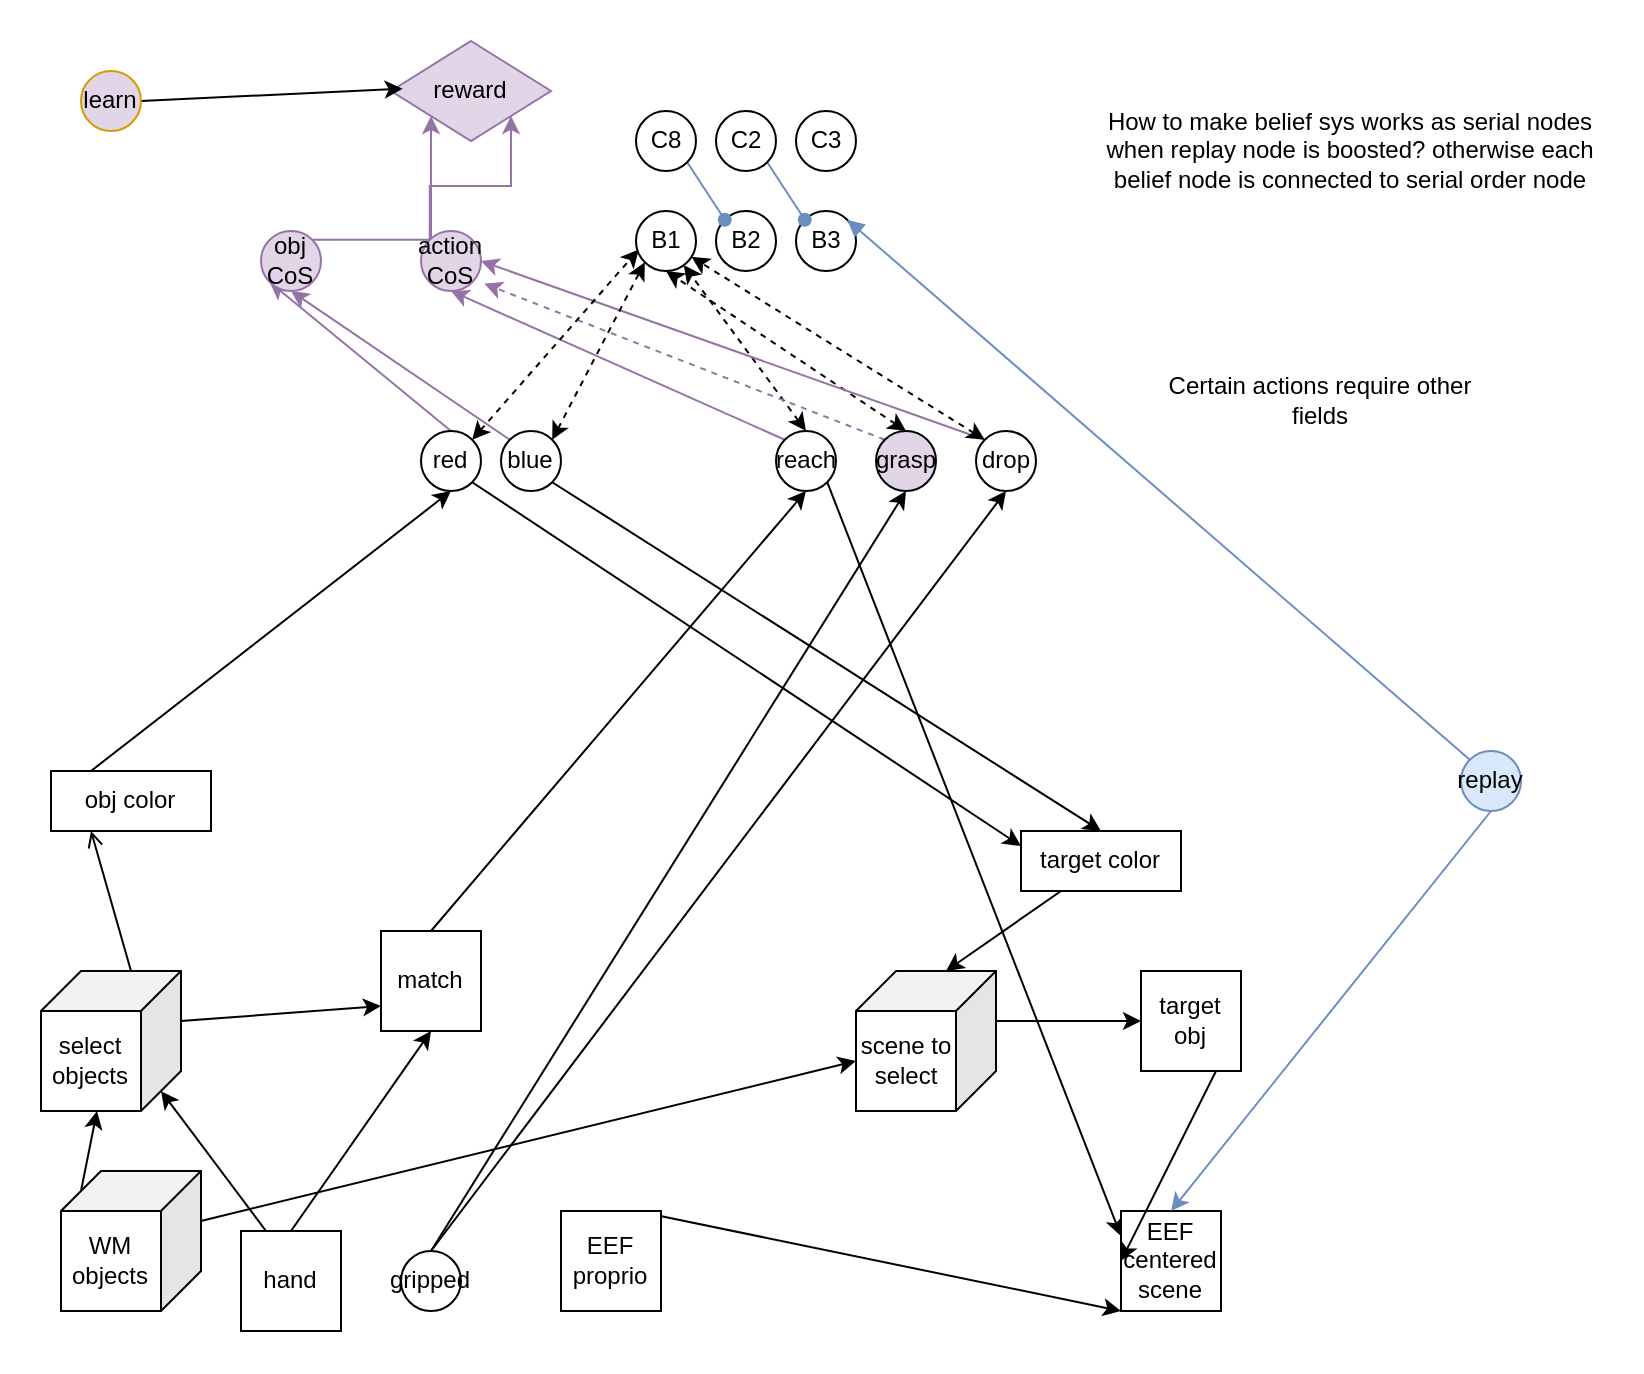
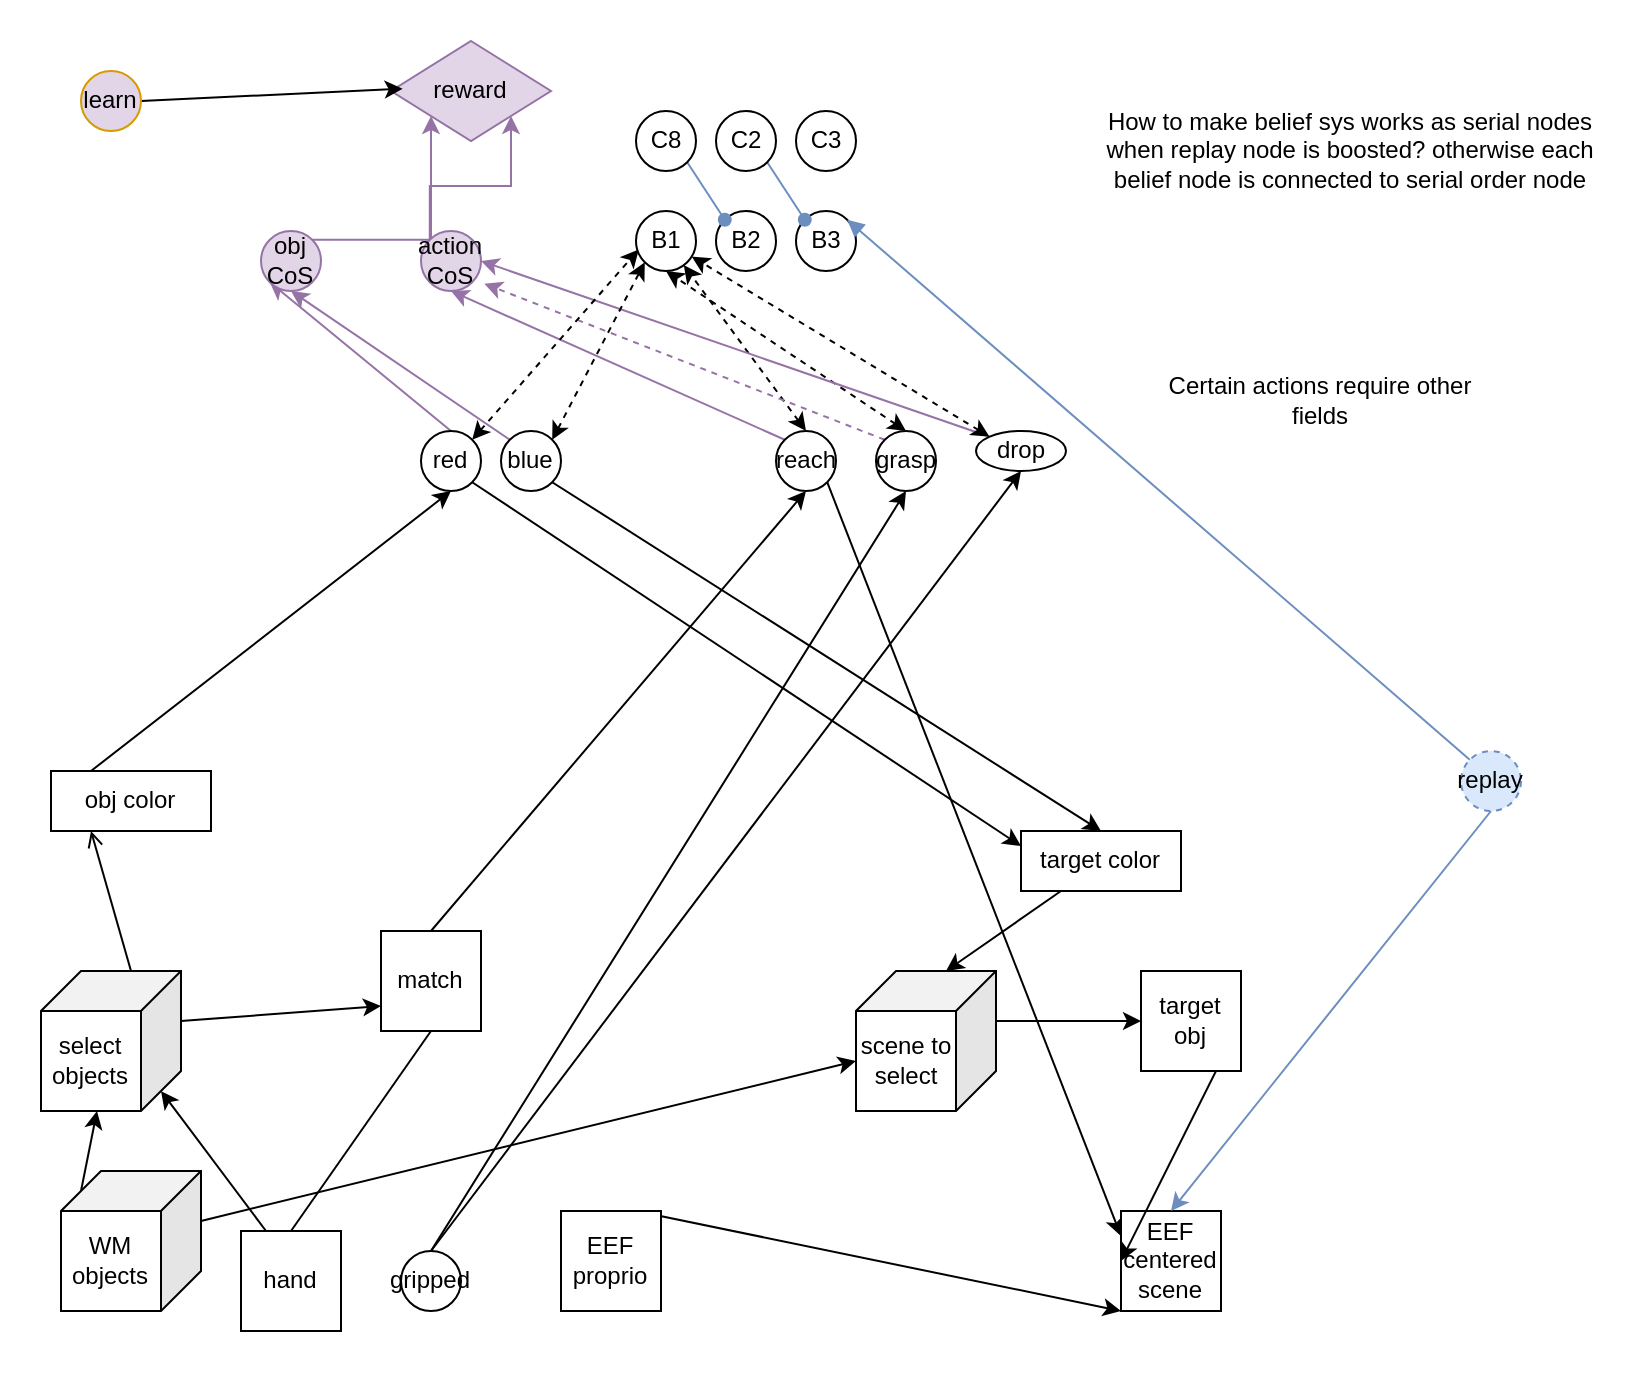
node "grasp": fillcolor #e1d5e7 -> #ffffff
node "drop": size 60x60 -> 90x40
node "replay": style solid -> dashed
edge "hand" -> "match": arrowhead classic -> none
